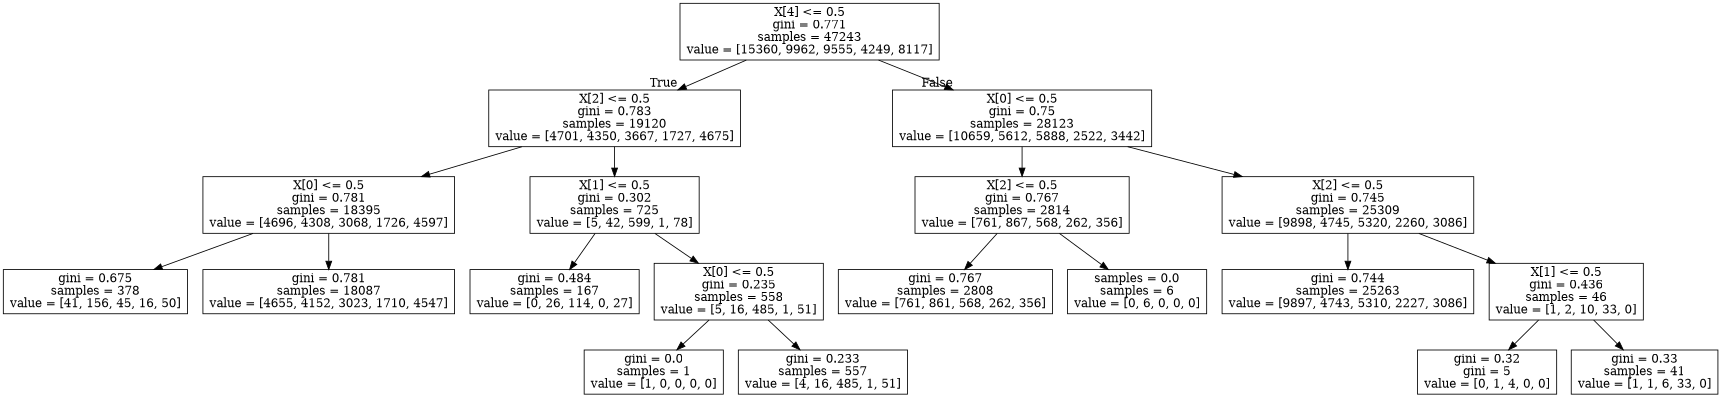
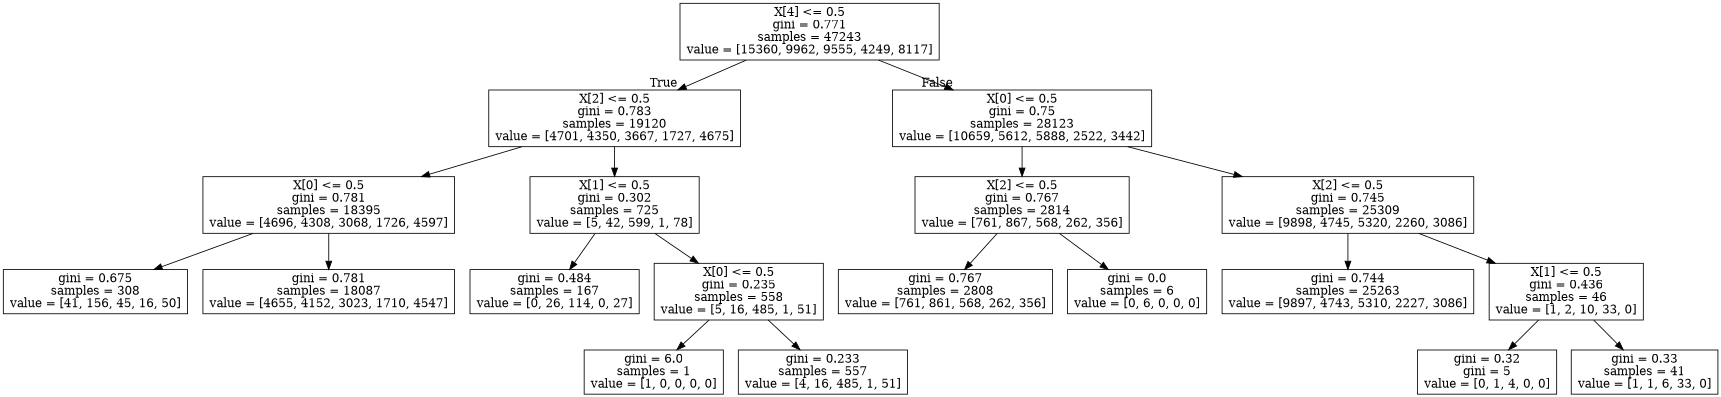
node "gini = 0.675 samples = 378 value = [41, 156, 45, 16, 50]": label "gini = 0.675 samples = 378 value = [41, 156, 45, 16, 50]" -> "gini = 0.675 samples = 308 value = [41, 156, 45, 16, 50]"
node "samples = 0.0 samples = 6 value = [0, 6, 0, 0, 0]": label "samples = 0.0 samples = 6 value = [0, 6, 0, 0, 0]" -> "gini = 0.0 samples = 6 value = [0, 6, 0, 0, 0]"
node "gini = 0.0 samples = 1 value = [1, 0, 0, 0, 0]": label "gini = 0.0 samples = 1 value = [1, 0, 0, 0, 0]" -> "gini = 6.0 samples = 1 value = [1, 0, 0, 0, 0]"
